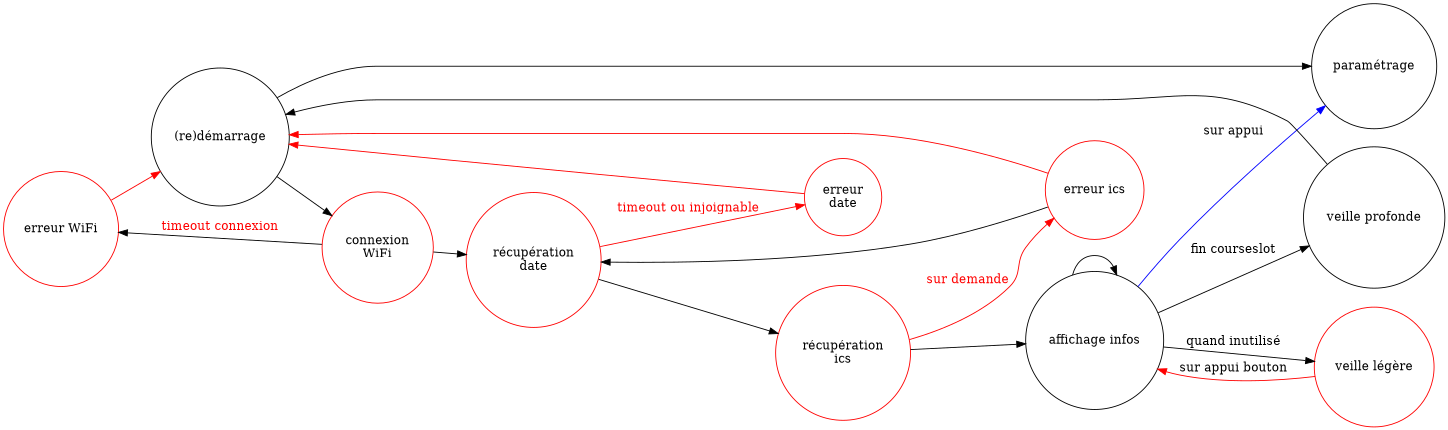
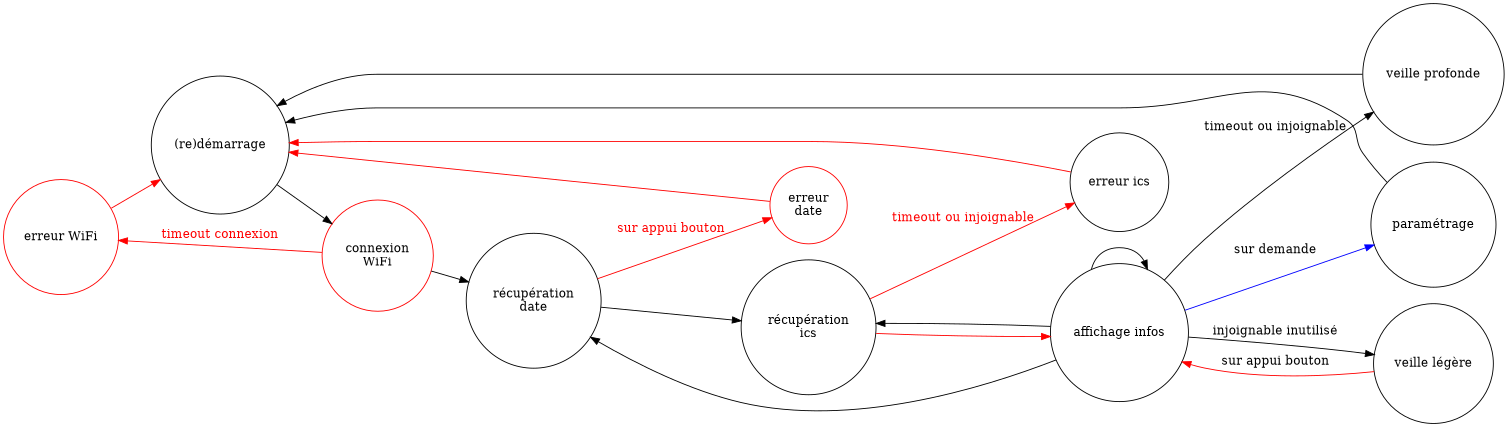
edge "(re)démarrage" -> "paramétrage": reversed
edge "affichage infos" -> "paramétrage": label "sur appui" -> "sur demande"
node "erreur ics": color red -> black
edge "récupération date" -> "erreur date": label "timeout ou injoignable" -> "sur appui bouton"
edge "connexion WiFi" -> "erreur WiFi": color black -> red
edge "affichage infos" -> "veille profonde": label "fin courseslot" -> "timeout ou injoignable"
edge "erreur ics" -> "récupération date": now "affichage infos" -> "récupération date"
node "récupération date": color red -> black
edge "récupération ics" -> "erreur ics": label "sur demande" -> "timeout ou injoignable"
edge "affichage infos" -> "récupération ics": added
edge "affichage infos" -> "veille légère": label "quand inutilisé" -> "injoignable inutilisé"
edge "récupération ics" -> "affichage infos": color black -> red
node "récupération ics": color red -> black
node "veille légère": color red -> black
